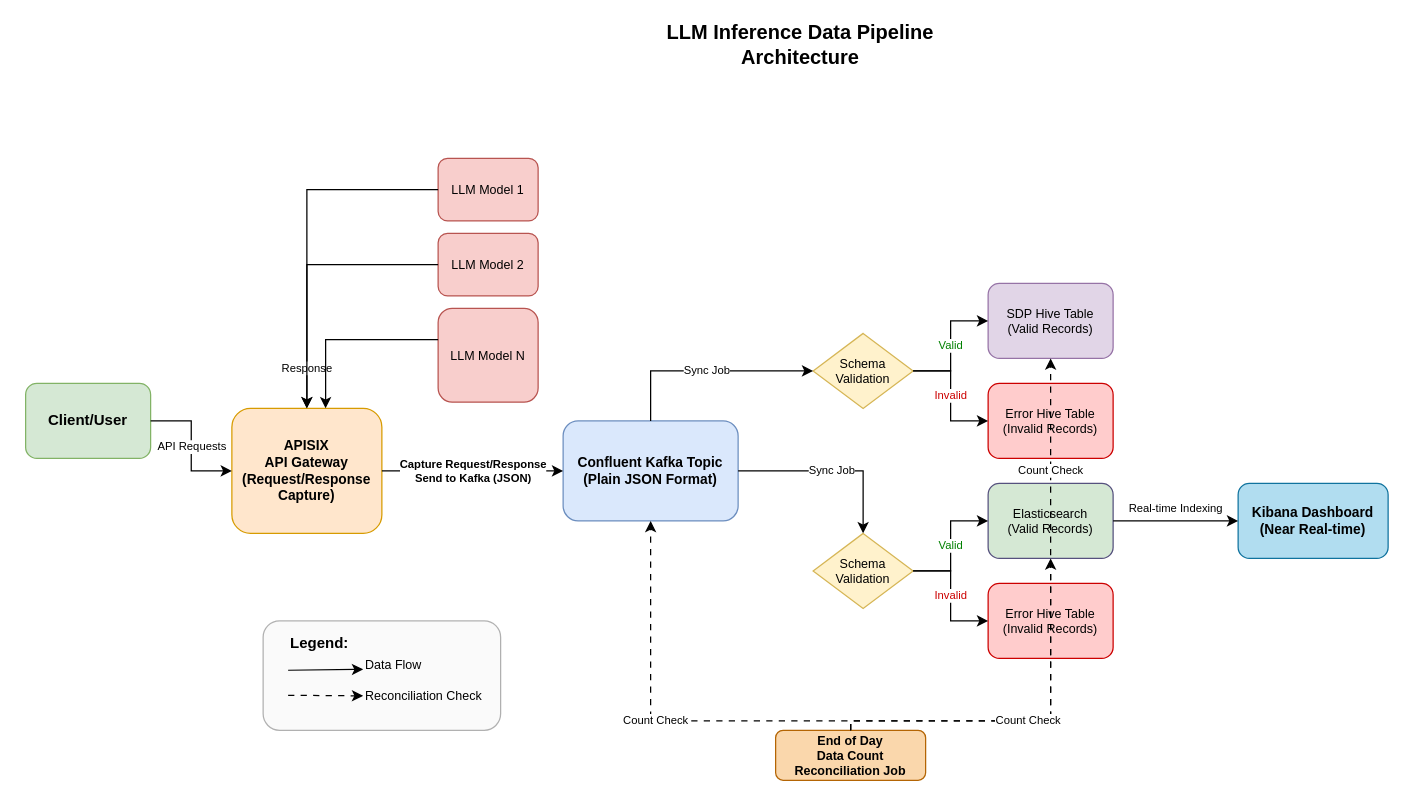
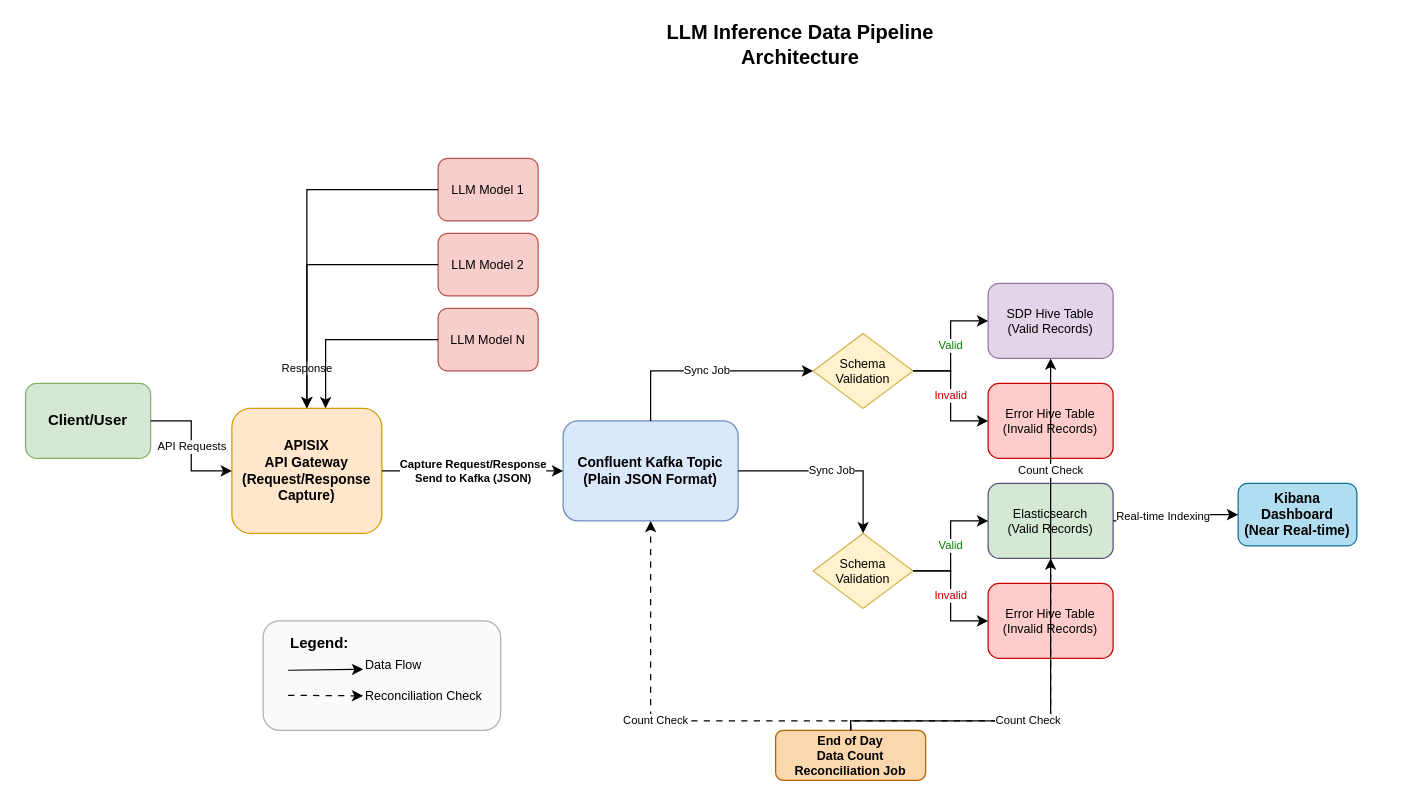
node "LLM Model N": size 100x94 -> 100x63
edge "End of Day Data Count Reconciliation Job" -> "SDP Hive Table (Valid Records)": style dashed -> solid
node "Kibana Dashboard (Near Real-time)": size 150x75 -> 119x63
